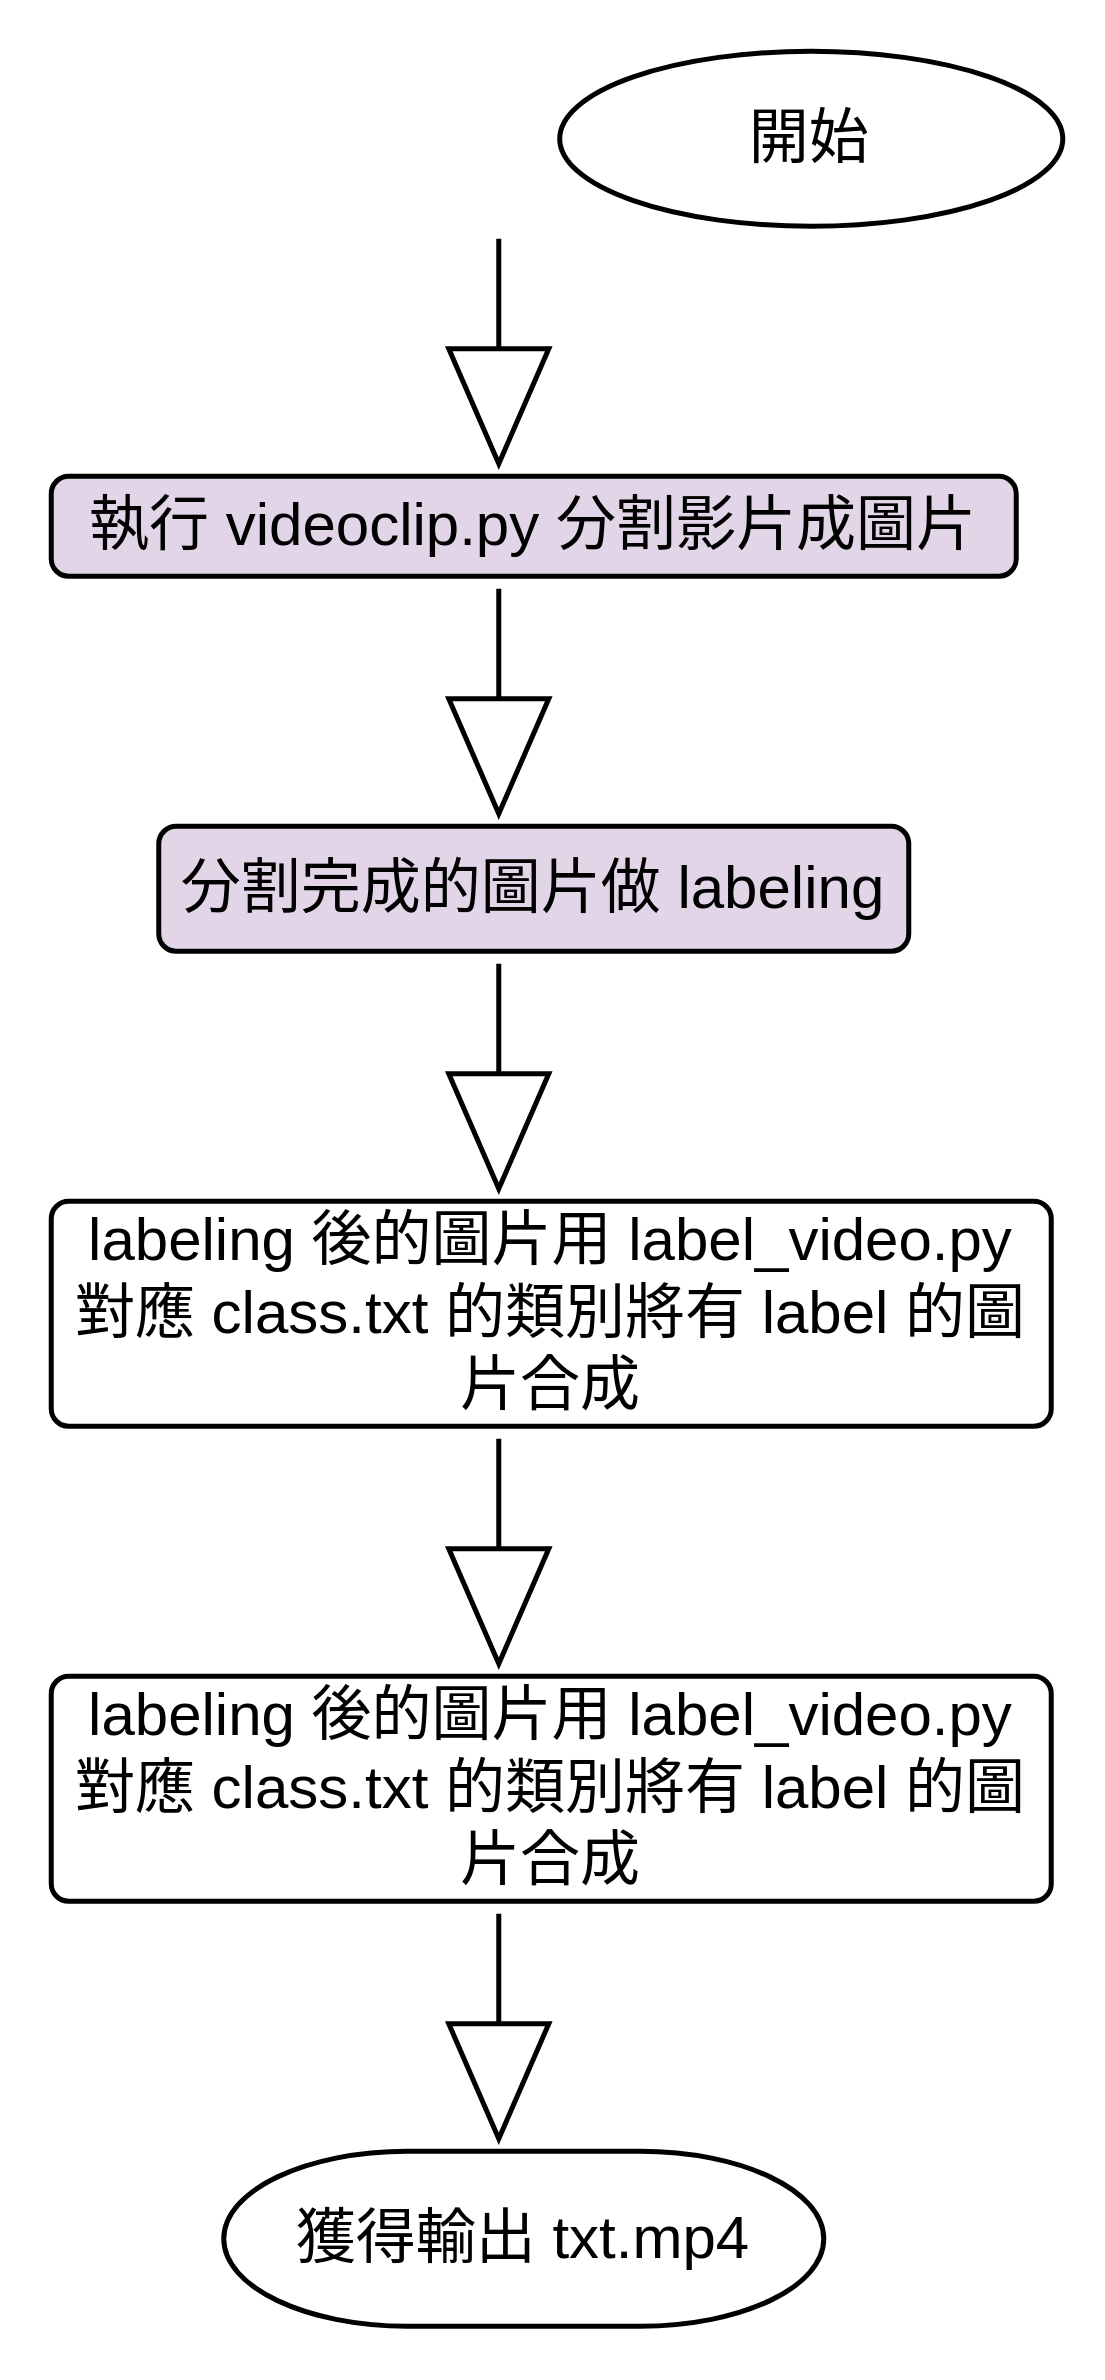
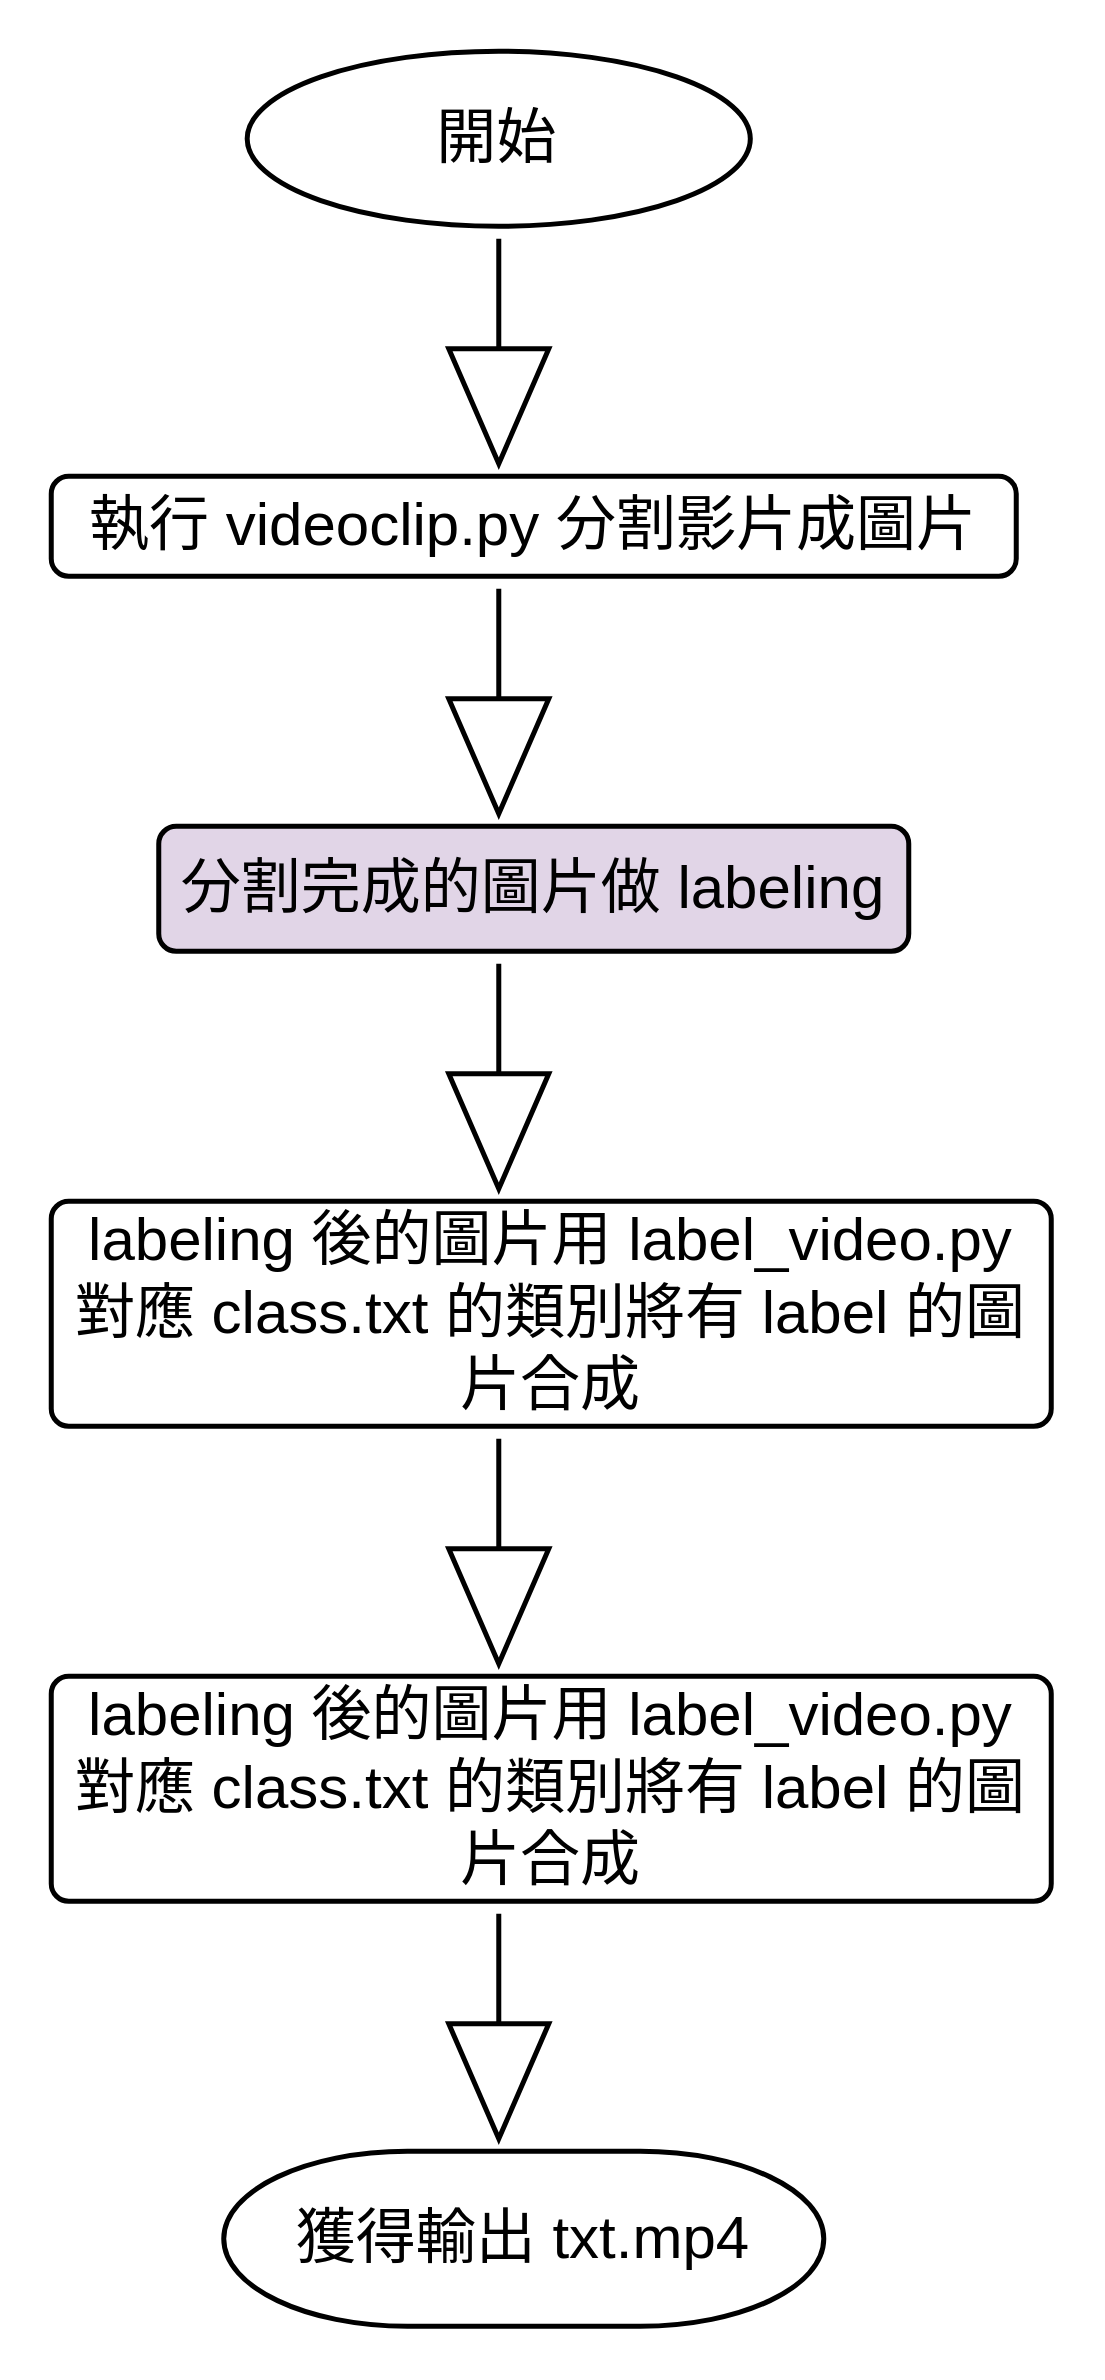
node "開始": moved (811, 139) -> (499, 139)
node "執行 videoclip.py 分割影片成圖片": fillcolor #e1d5e7 -> #ffffff
